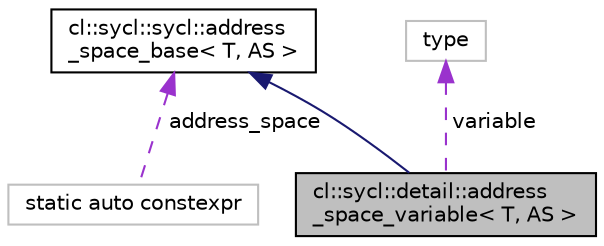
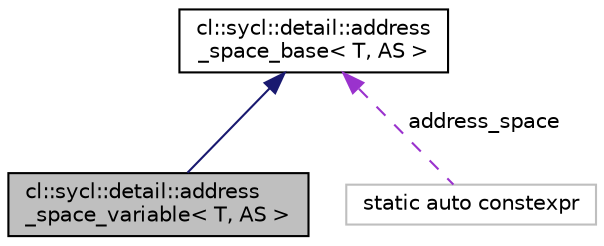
node "cl::sycl::sycl::address _space_base< T, AS >": label "cl::sycl::sycl::address _space_base< T, AS >" -> "cl::sycl::detail::address _space_base< T, AS >"
node "type": removed
